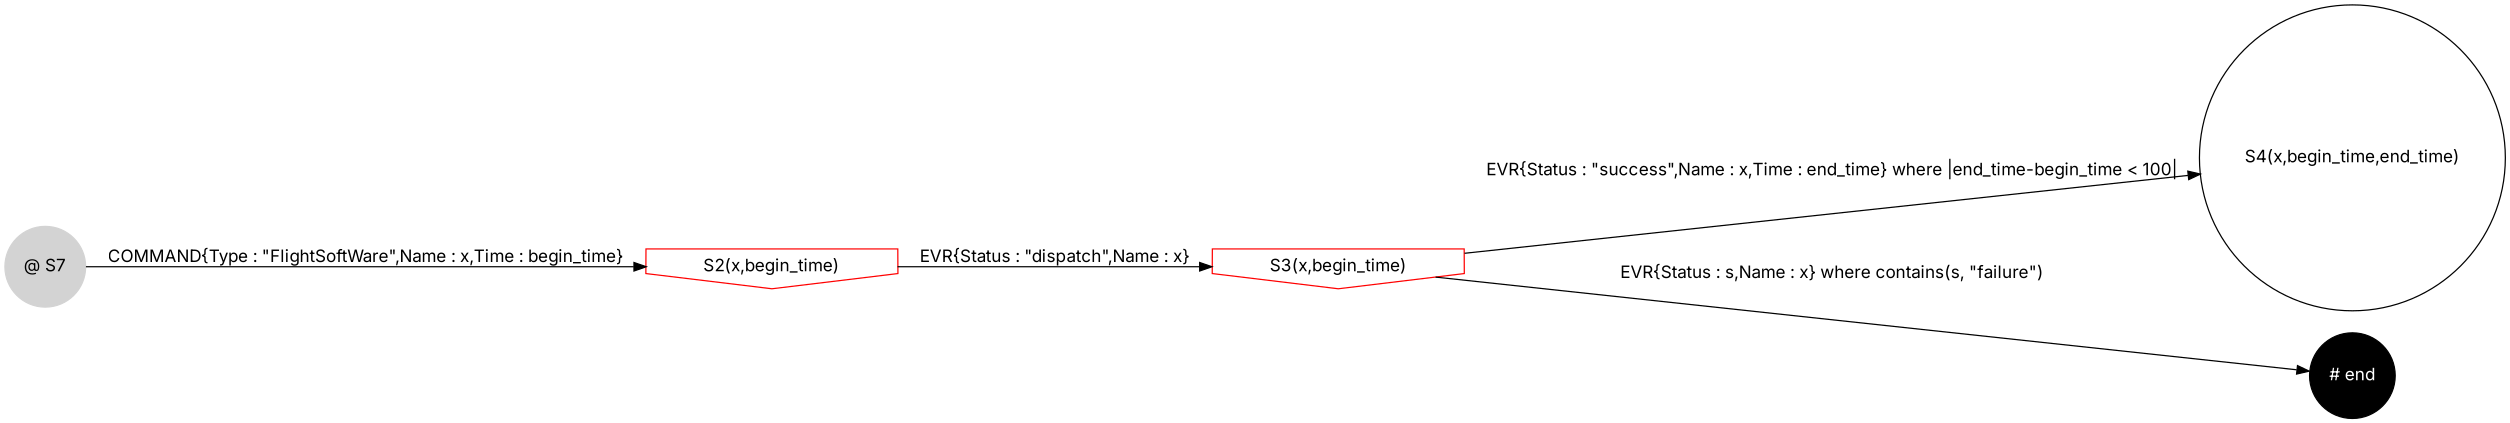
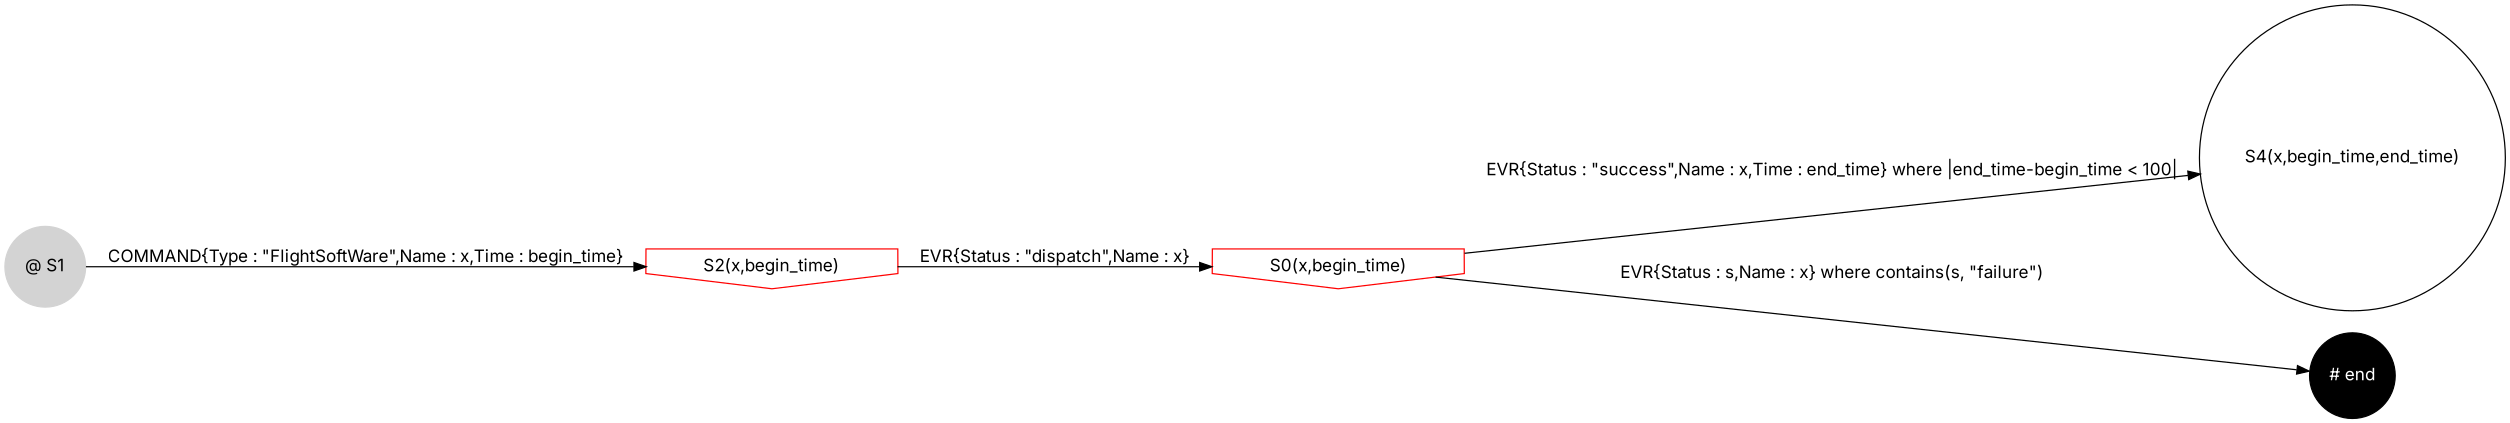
node "@ S7": label "@ S7" -> "@ S1"
node "S3(x,begin_time)": label "S3(x,begin_time)" -> "S0(x,begin_time)"
